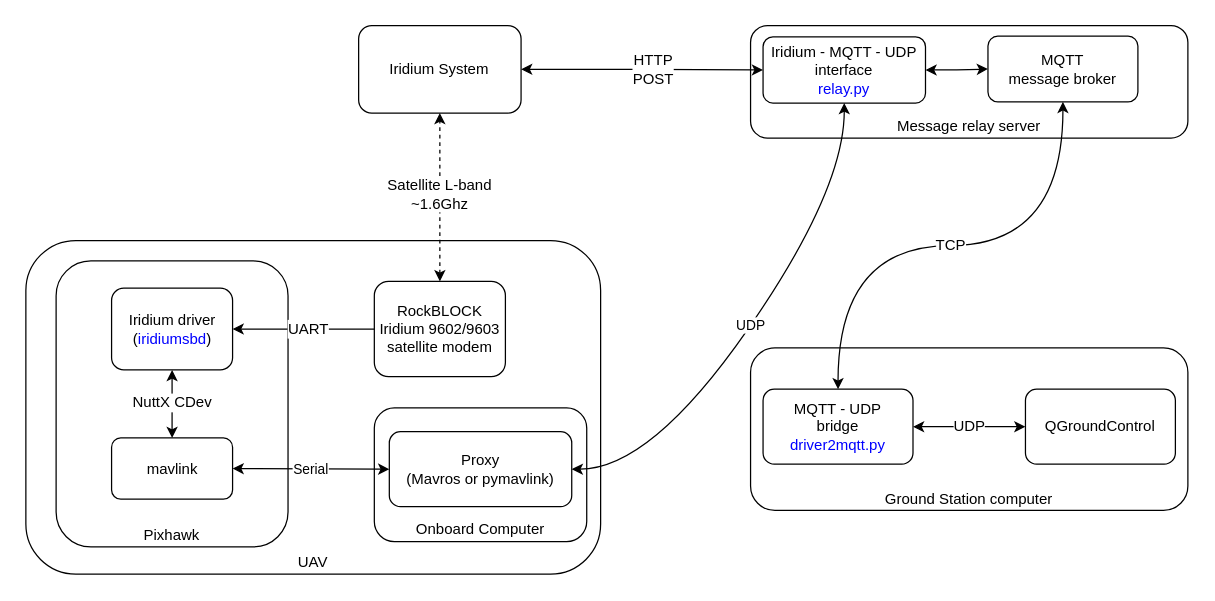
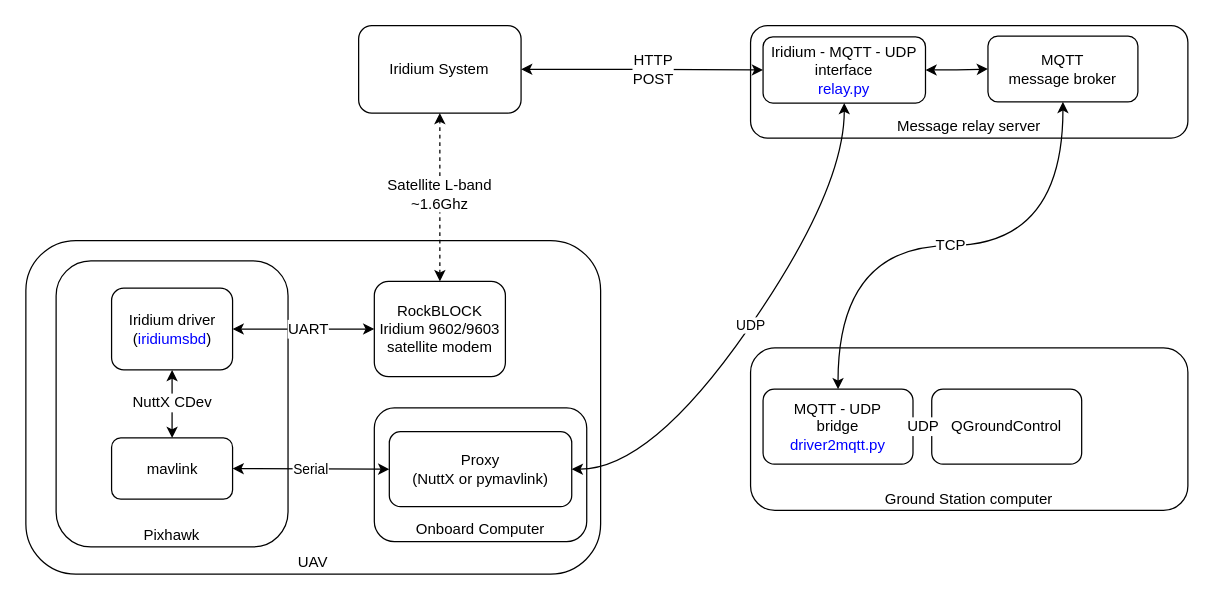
edge "RockBLOCK Iridium 9602/9603 satellite modem" -> "Iridium driver (iridiumsbd)": arrowhead none -> classic
node "QGroundControl": moved (1101, 427) -> (1007, 427)
node "Proxy (Mavros or pymavlink)": label "Proxy (Mavros or pymavlink)" -> "Proxy (NuttX or pymavlink)"
